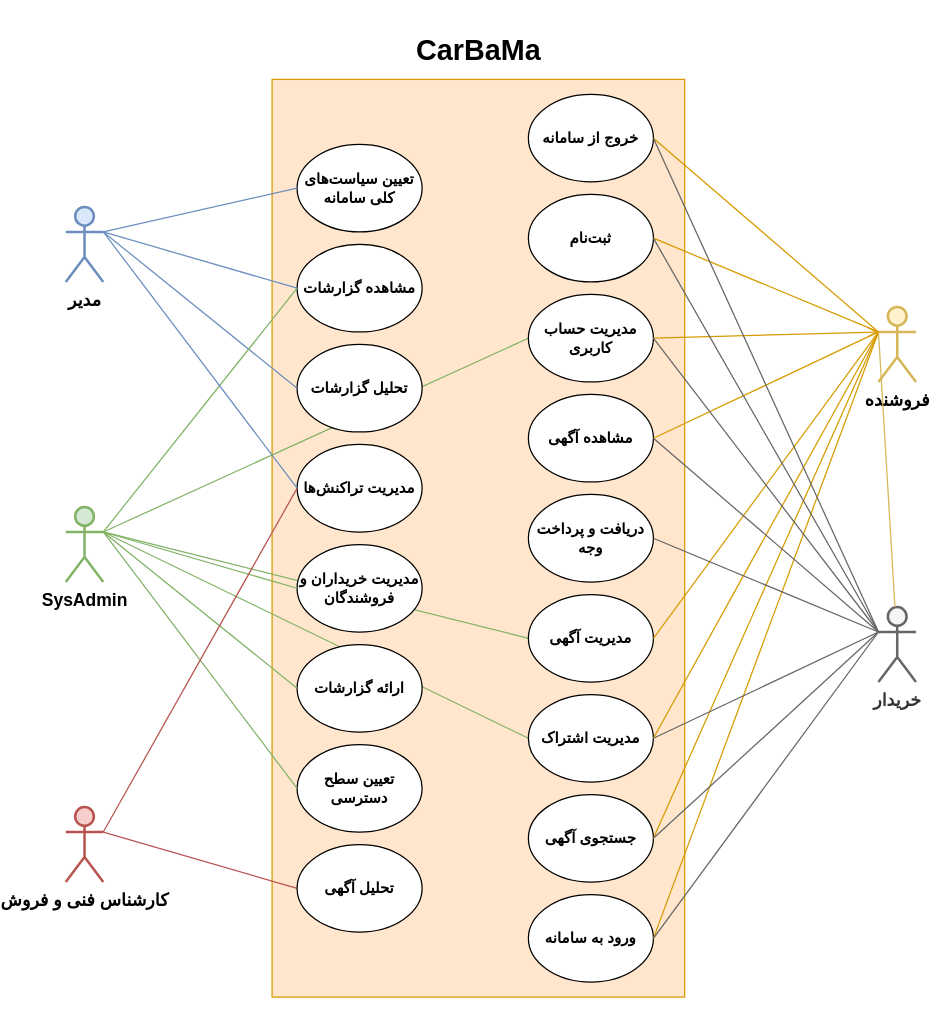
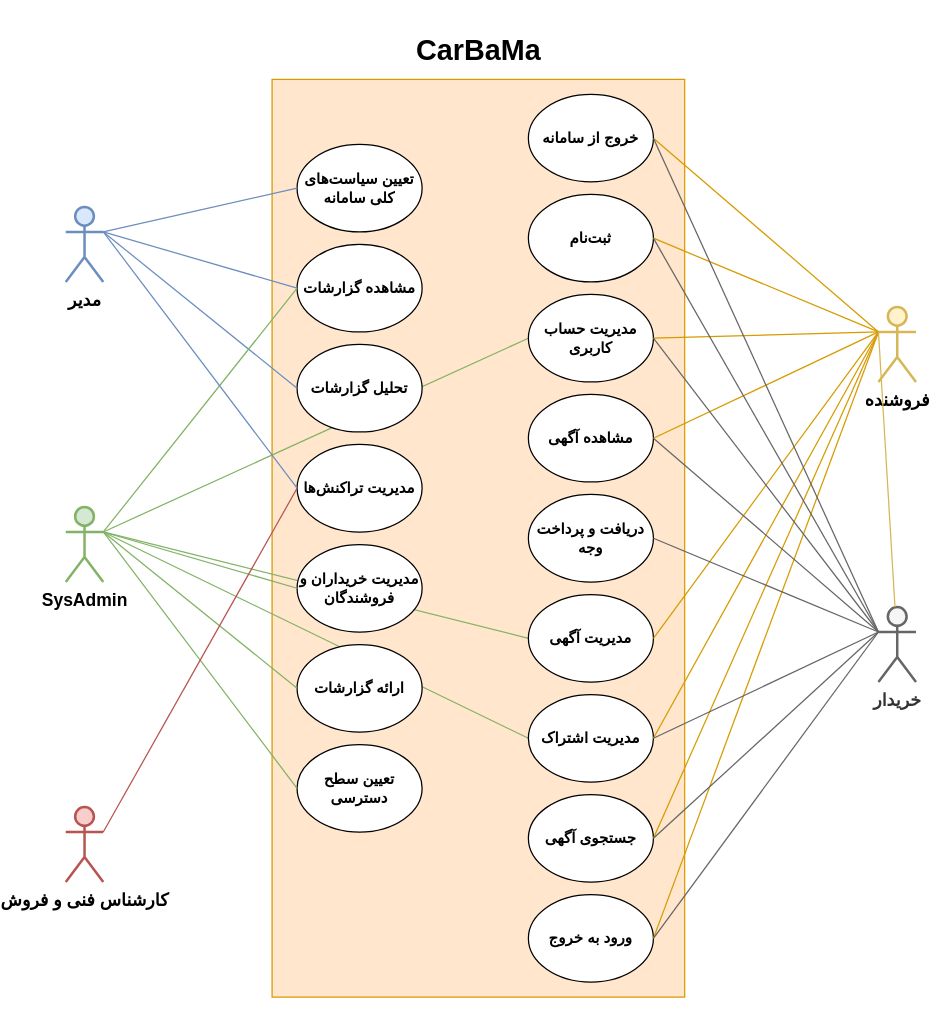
edge "مدیریت حساب کاربری" -> "فروشنده": arrowhead open -> none
edge "کارشناس فنی و فروش" -- "تحلیل آگهی": removed
node "تحلیل آگهی": removed
node "ورود به سامانه": label "ورود به سامانه" -> "ورود به خروج"
